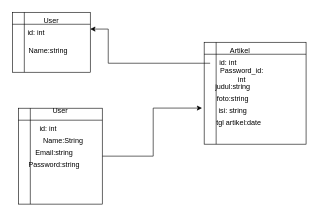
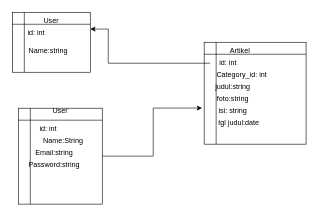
node "Password_id: int": label "Password_id: int" -> "Category_id: int"
node "tgl artikel:date": label "tgl artikel:date" -> "tgl judul:date"
